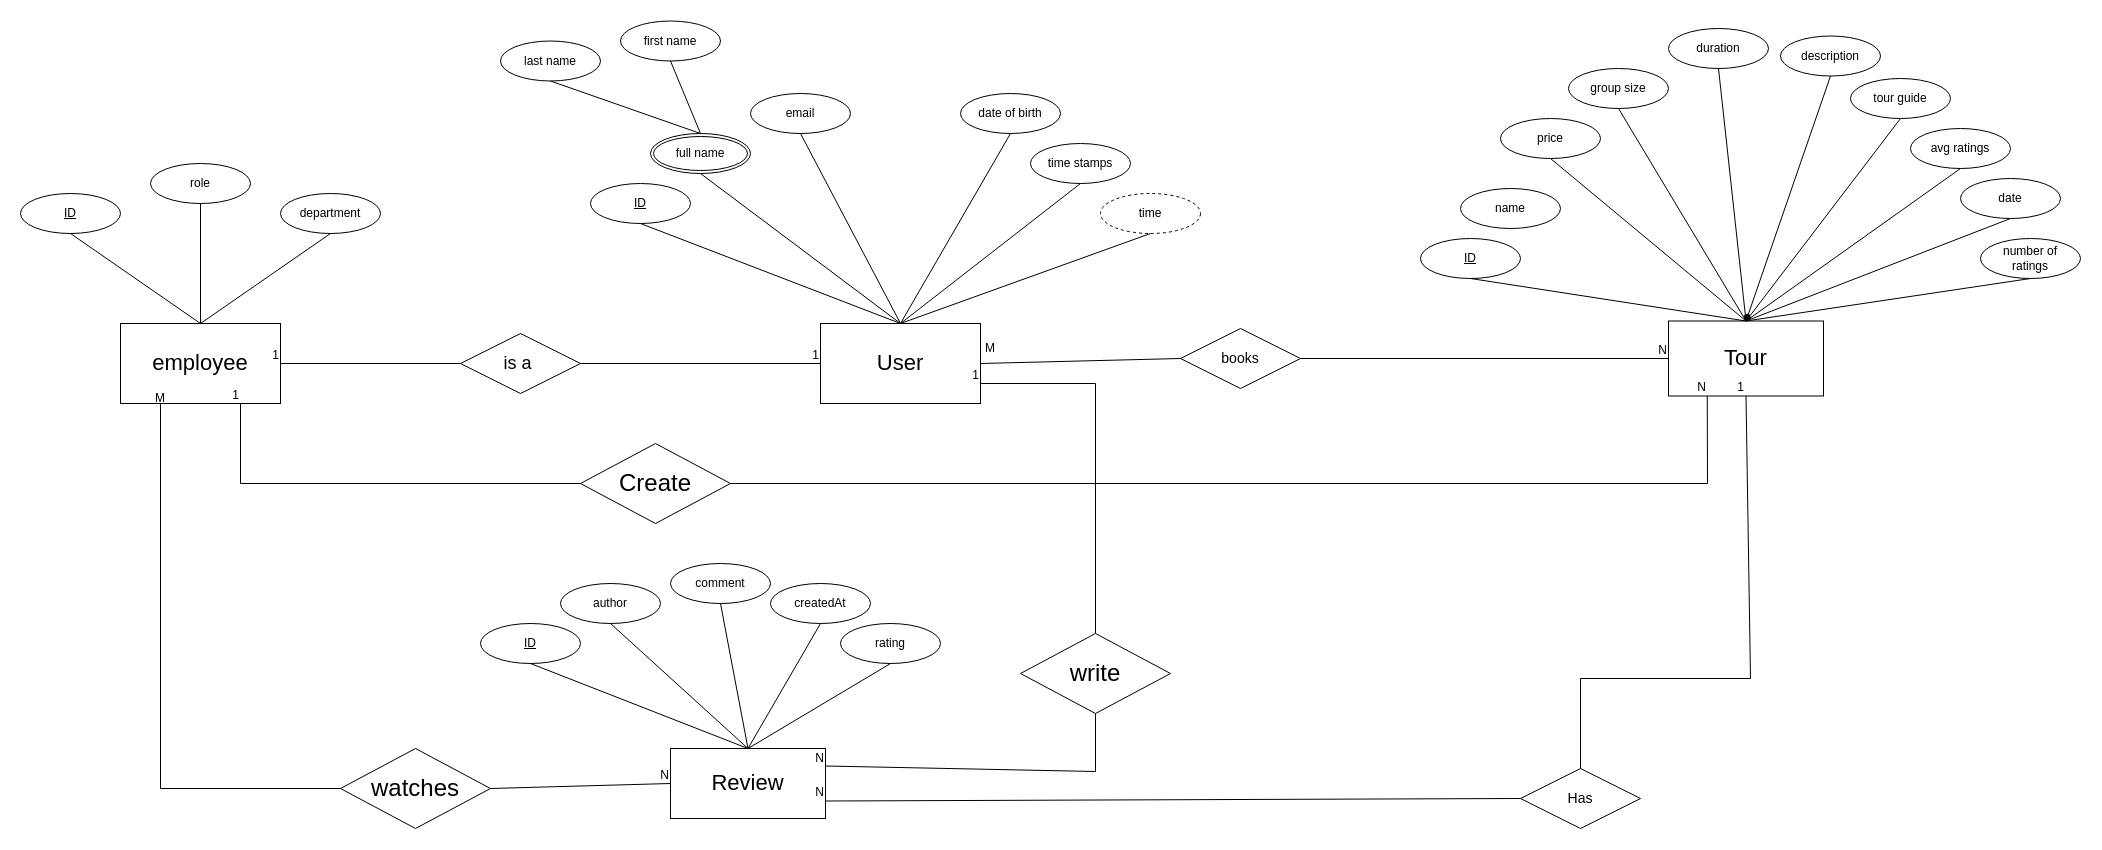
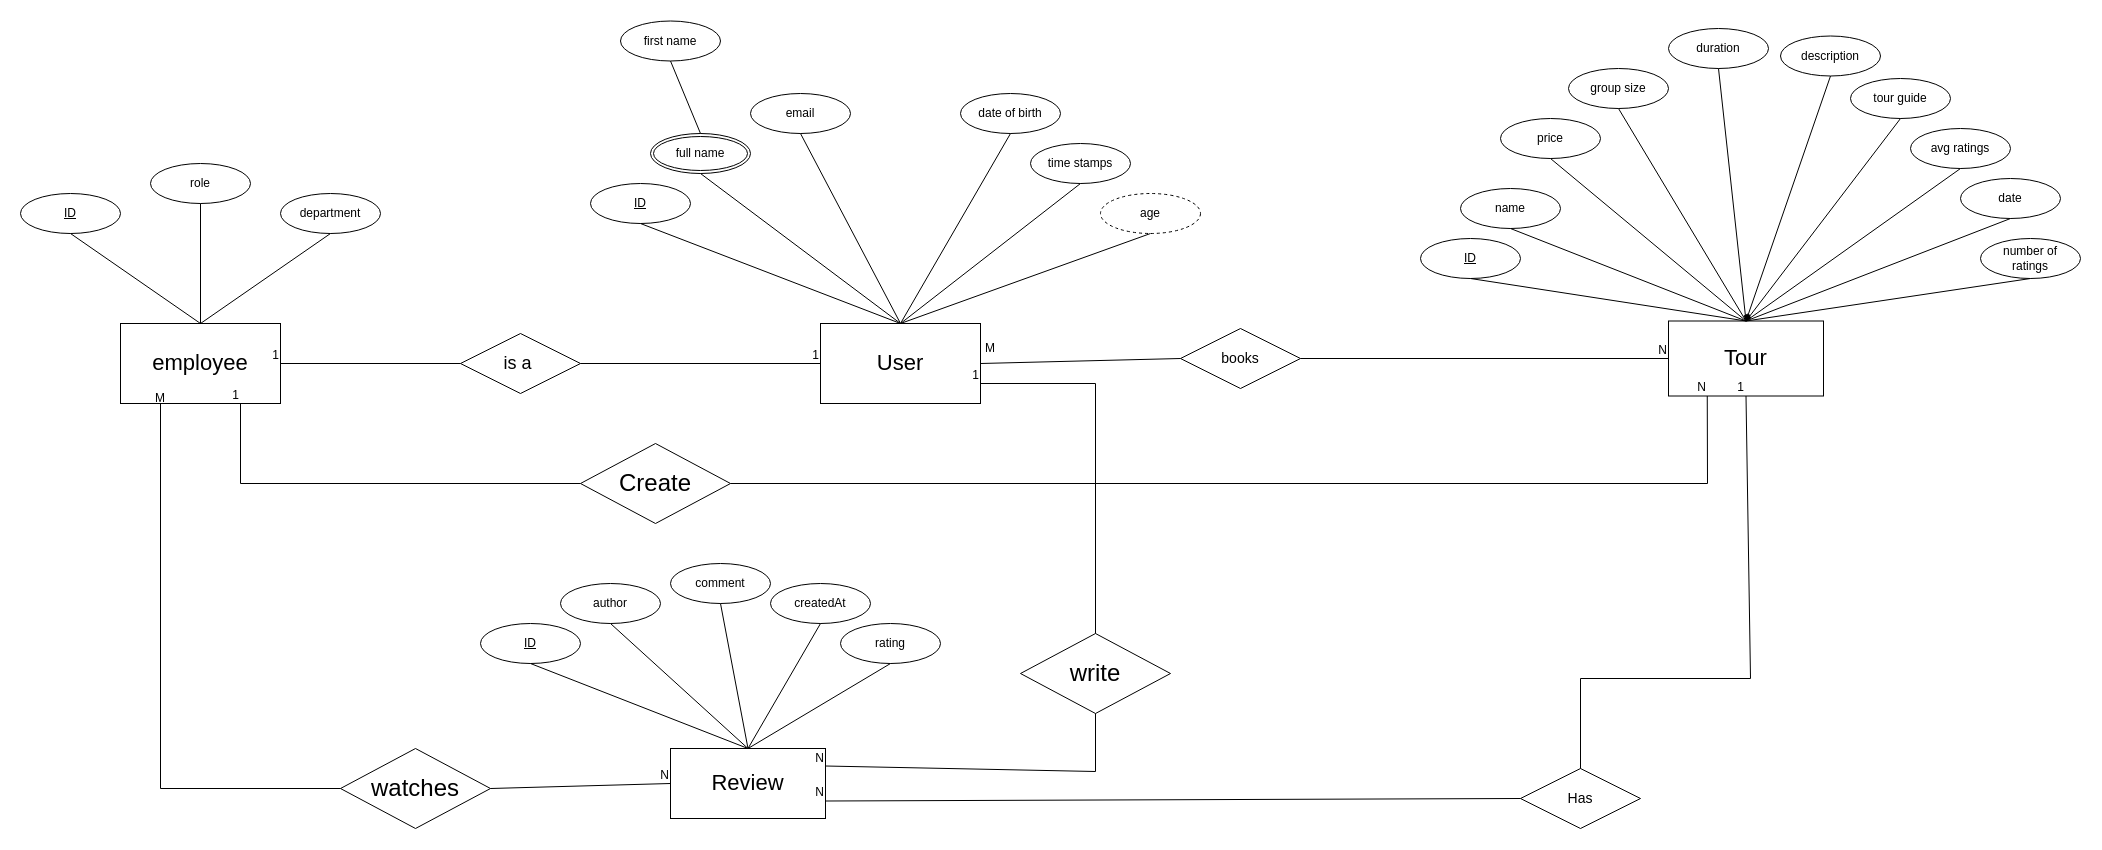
node "last name": removed
edge "last name" -- "full name": removed
node "time": label "time" -> "age"
edge "name" -- "Tour": added
